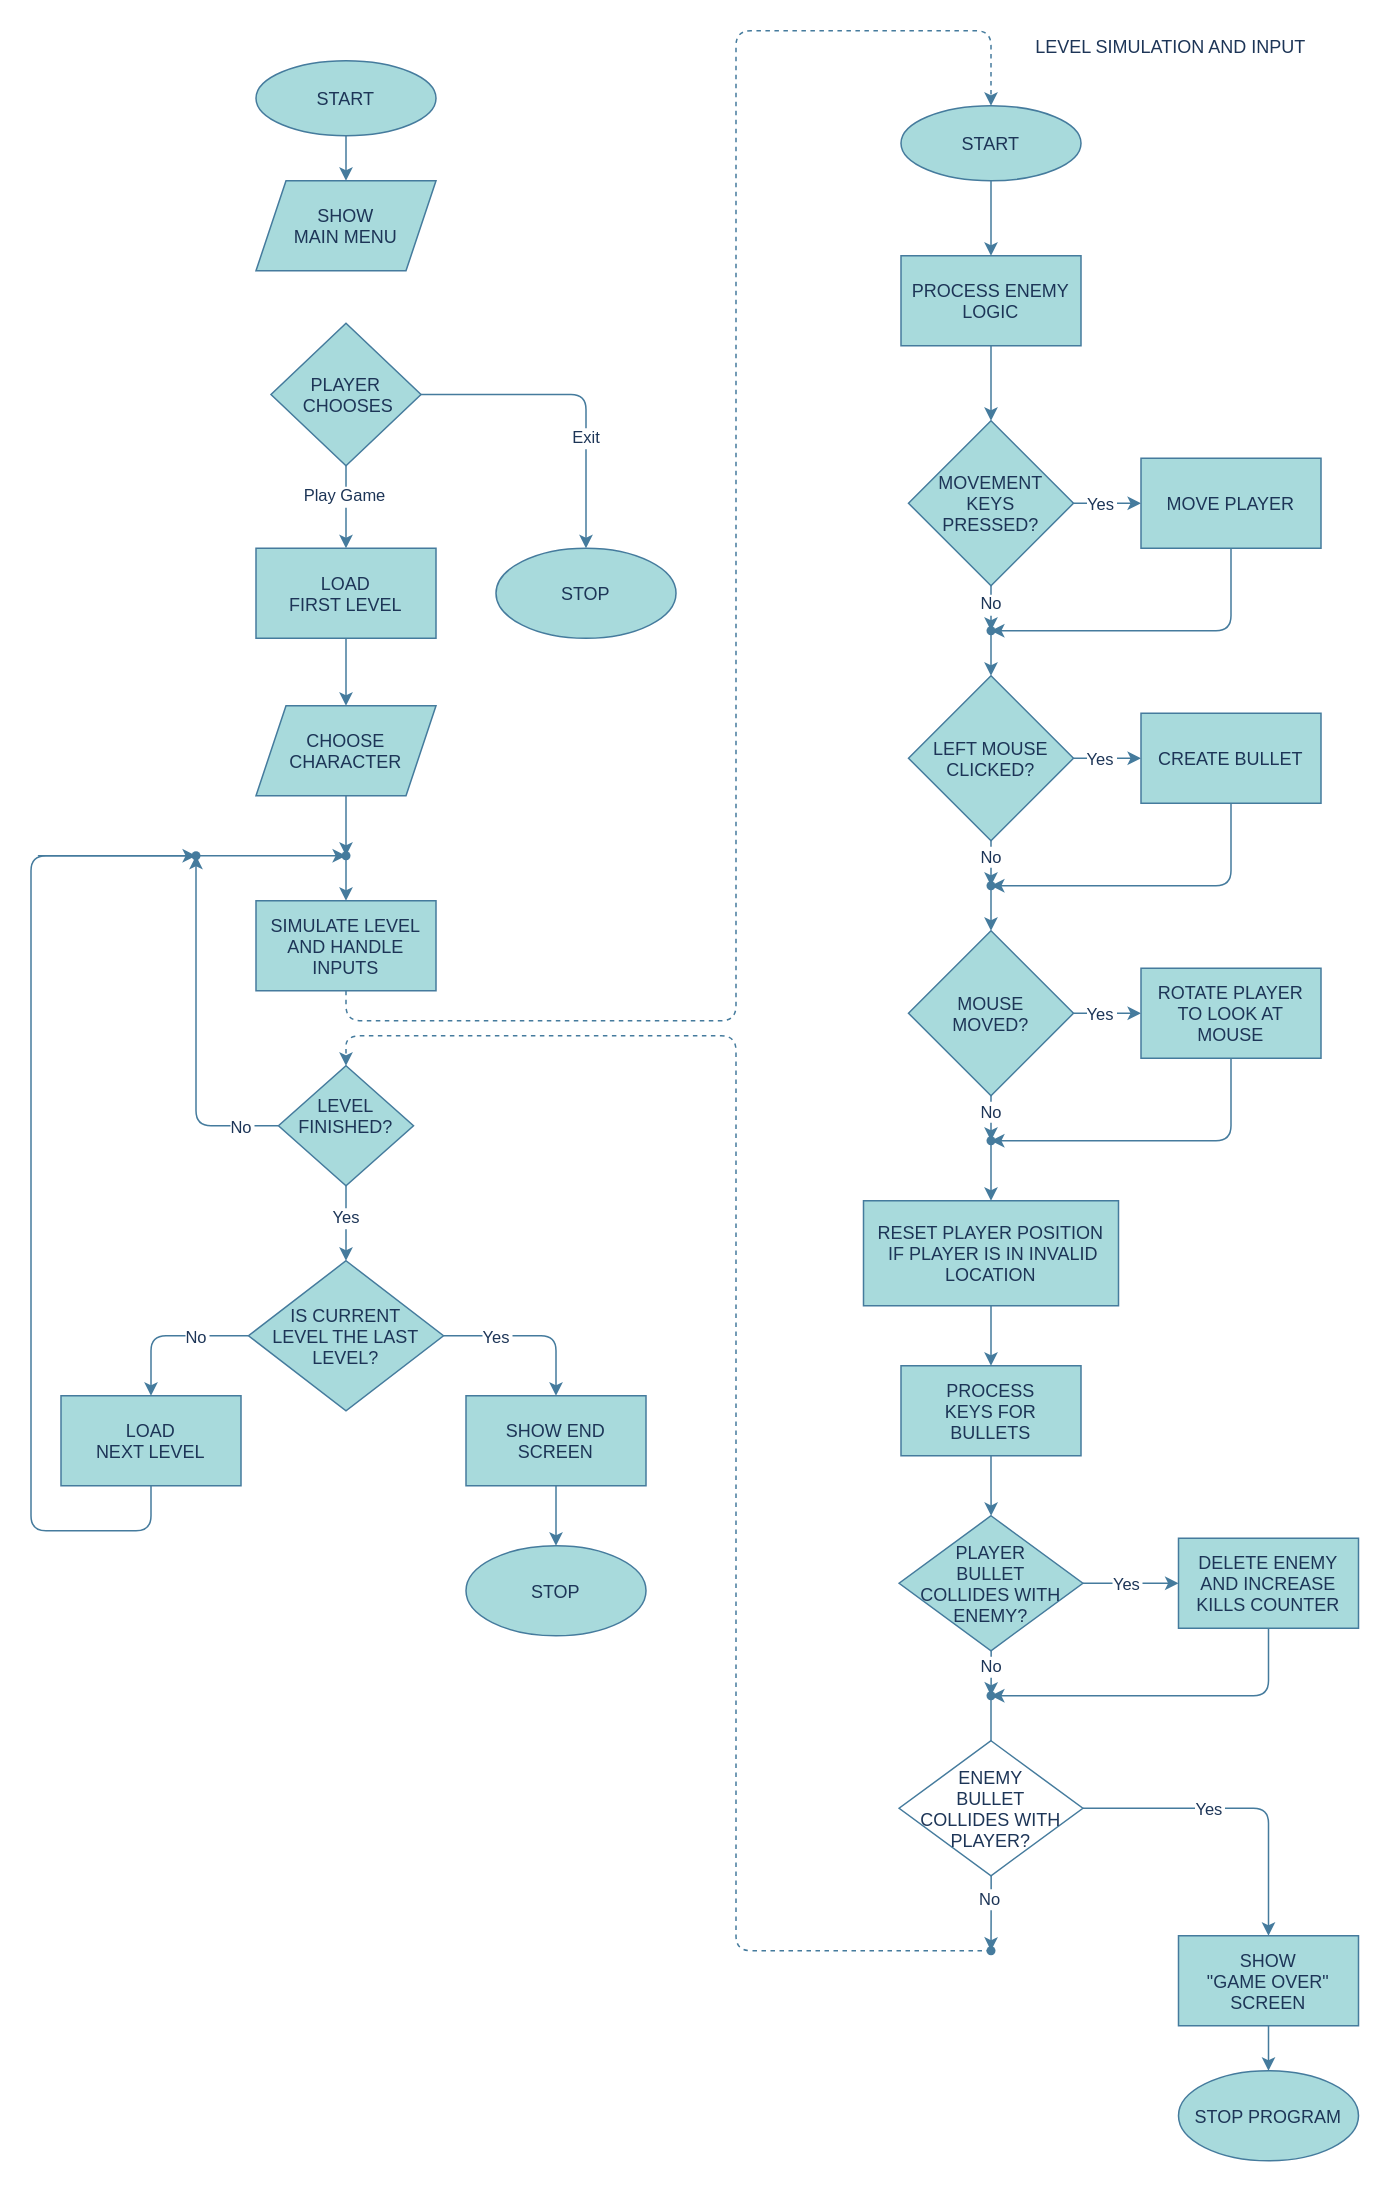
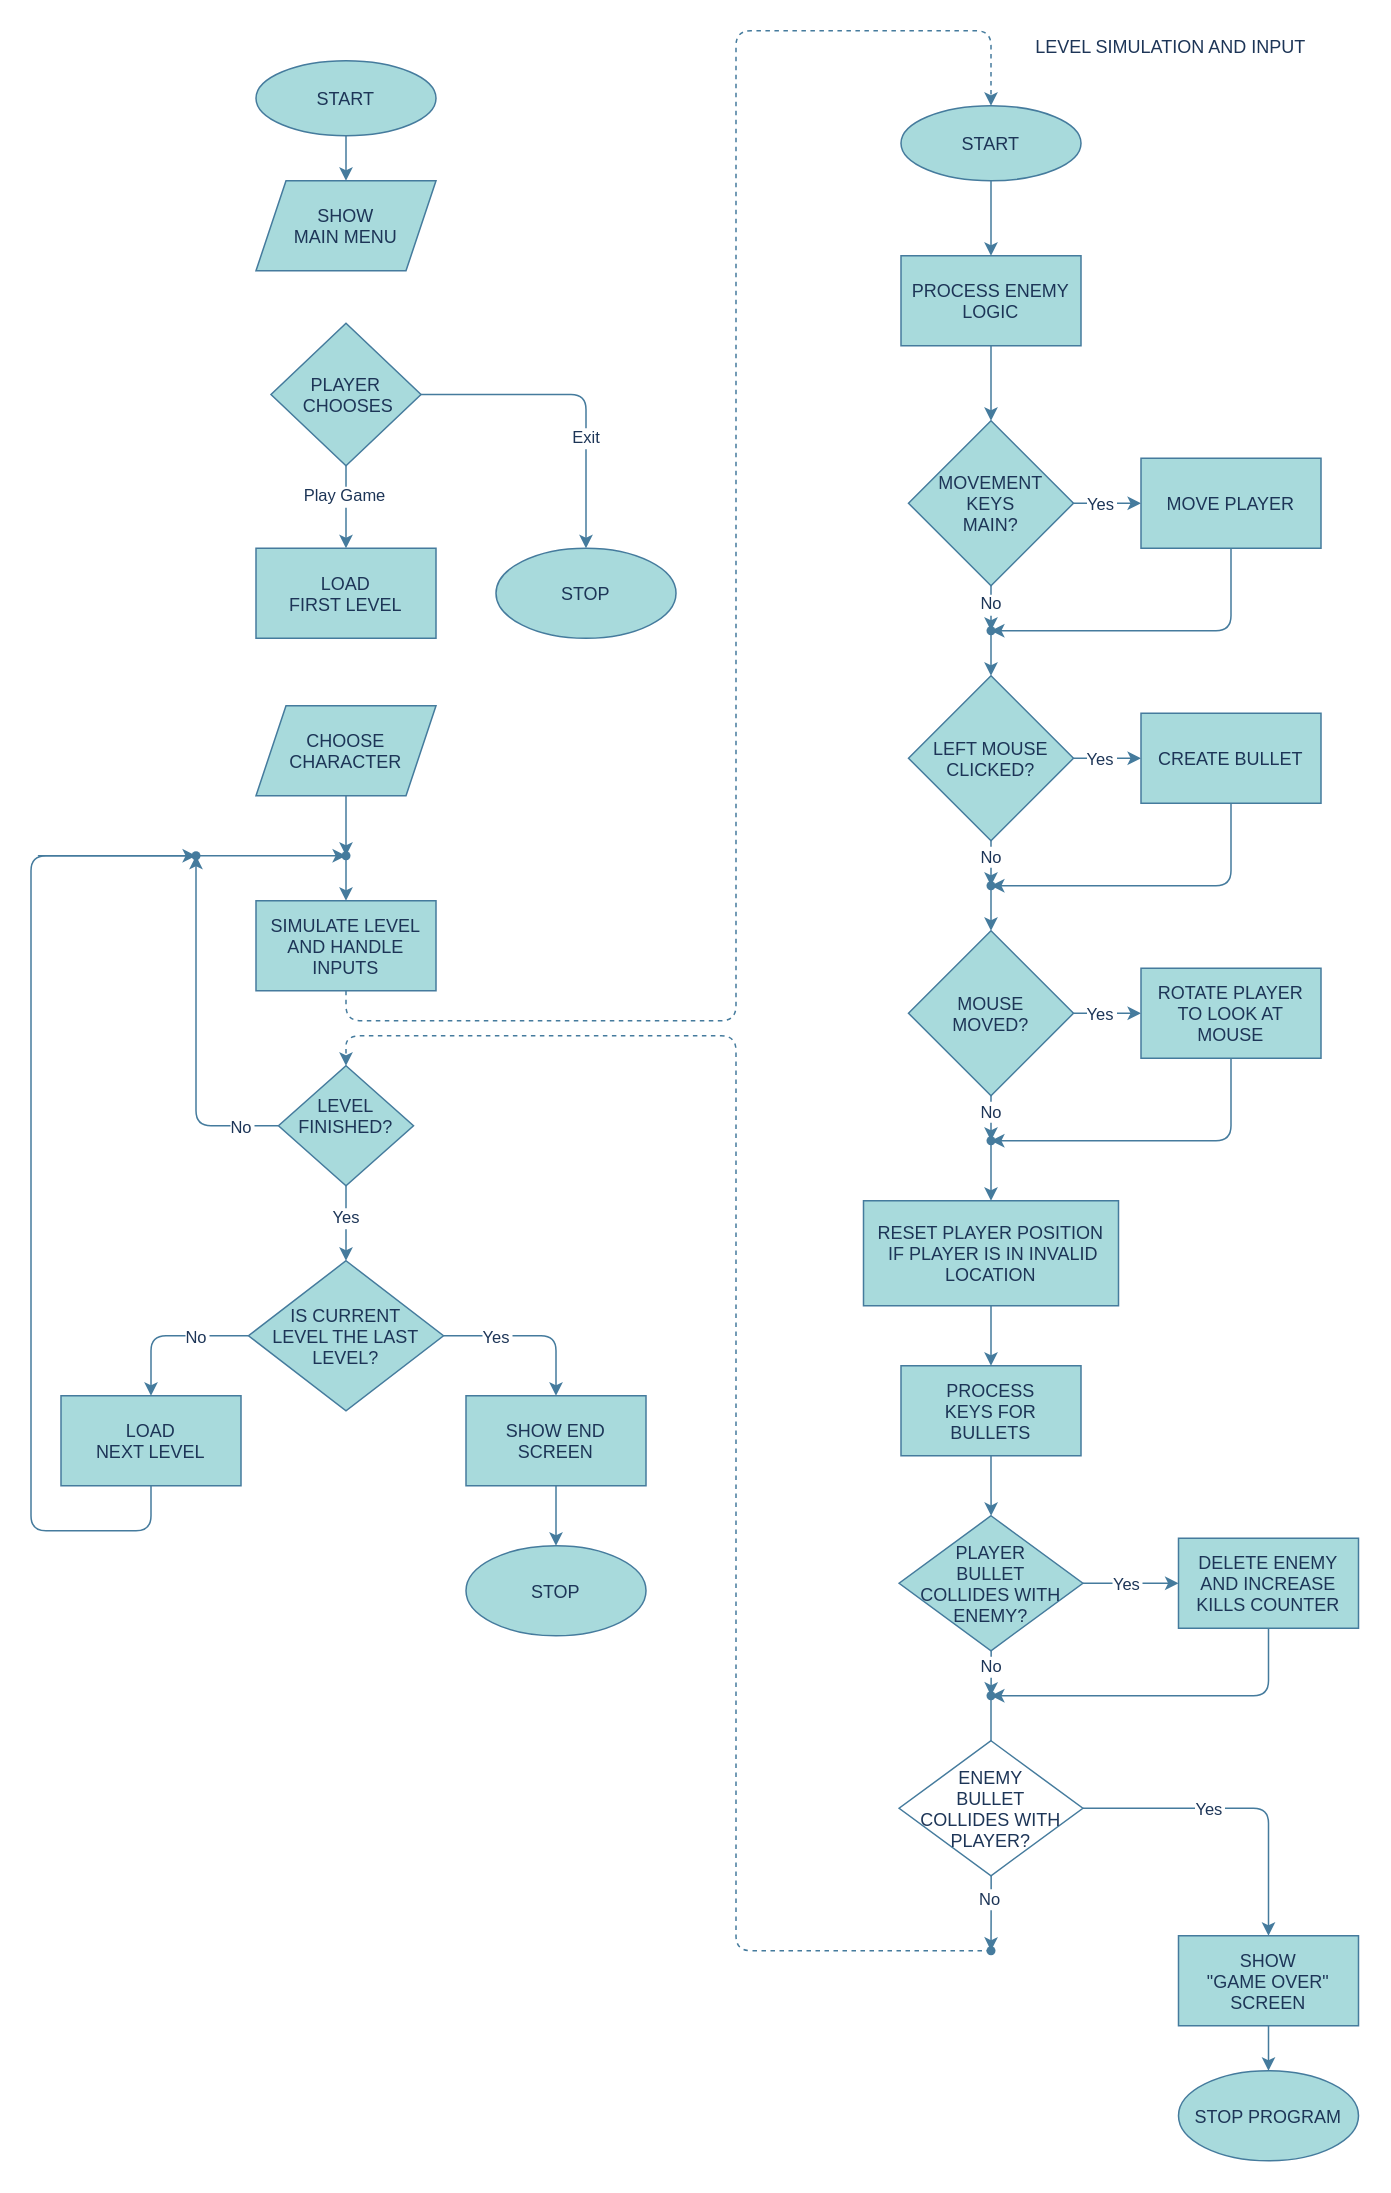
node "MOVEMENT KEYS PRESSED?": label "MOVEMENT KEYS PRESSED?" -> "MOVEMENT KEYS MAIN?"
edge "LOAD FIRST LEVEL" -> "CHOOSE CHARACTER": removed
